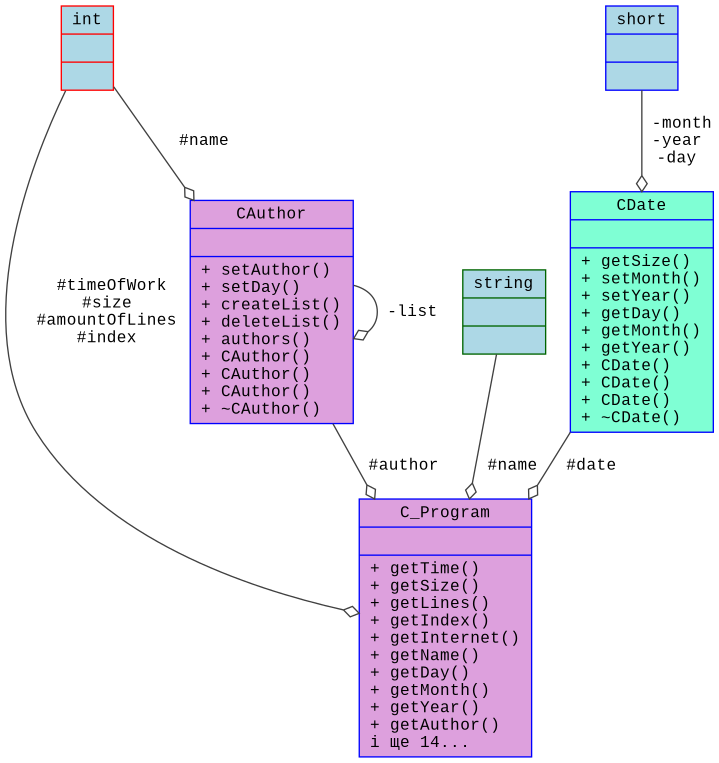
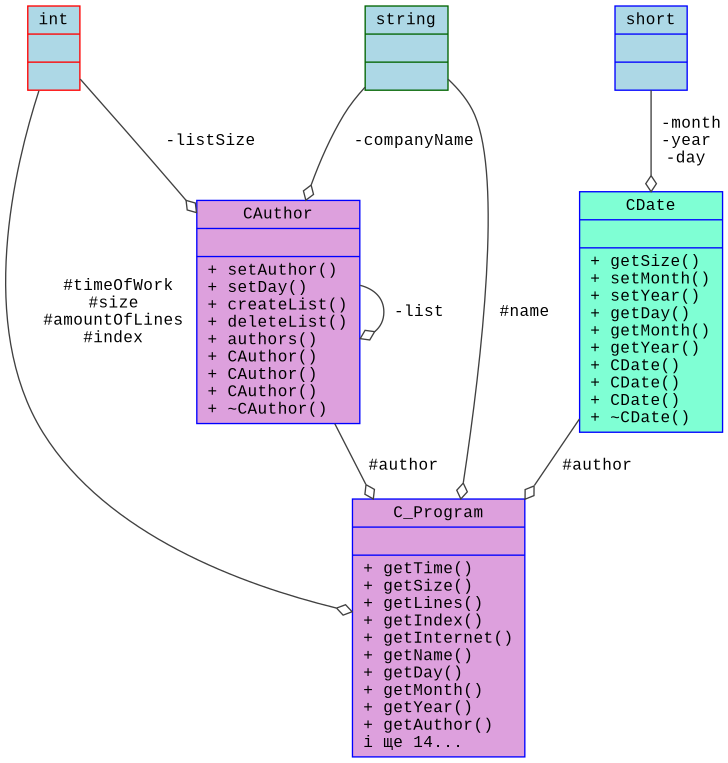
edge "string" -> "CAuthor": added, label "-companyName"
edge "int" -> "CAuthor": label " #name" -> " -listSize"
edge "CDate" -> "C_Program": label " #date" -> " #author"
